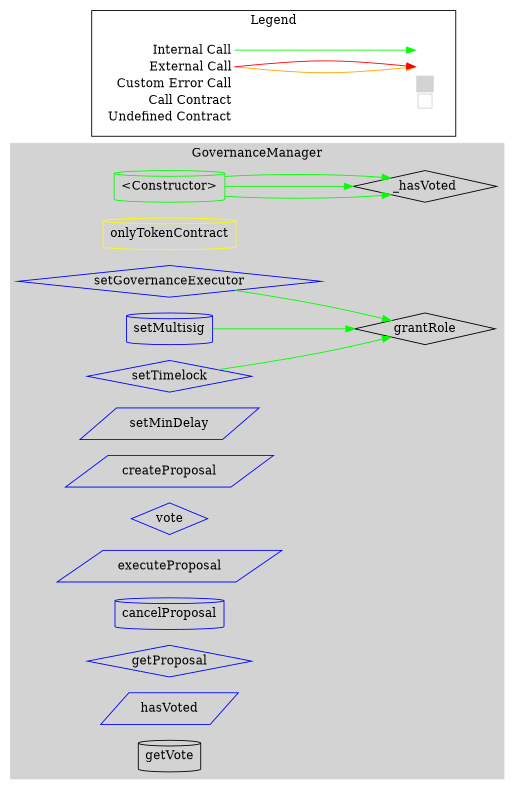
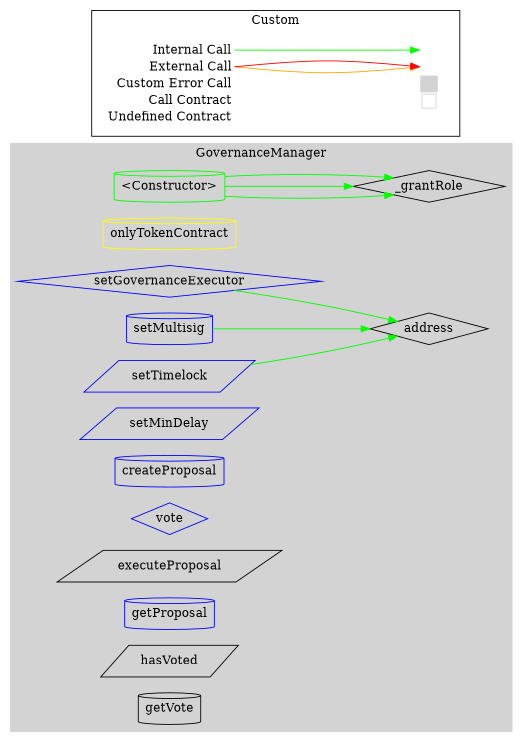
cluster "Legend": label "Legend" -> "Custom"
node "_hasVoted": label "_hasVoted" -> "_grantRole"
node "grantRole": label "grantRole" -> "address"
node "setTimelock": shape diamond -> parallelogram
node "createProposal": shape parallelogram -> cylinder
node "executeProposal": color blue -> black
node "cancelProposal": removed
node "getProposal": shape diamond -> cylinder
node "hasVoted": color blue -> black
